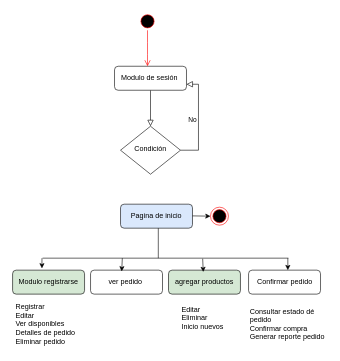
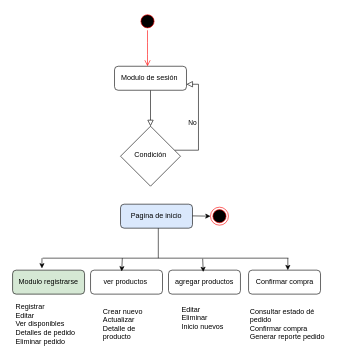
node "Condición": size 60x48 -> 60x60
node "ver pedido": label "ver pedido" -> "ver productos"
node "agregar productos": fillcolor #d5e8d4 -> #ffffff
node "Confirmar pedido": label "Confirmar pedido" -> "Confirmar compra"
node "Crear nuevo Actualizar Detalle de producto": added
